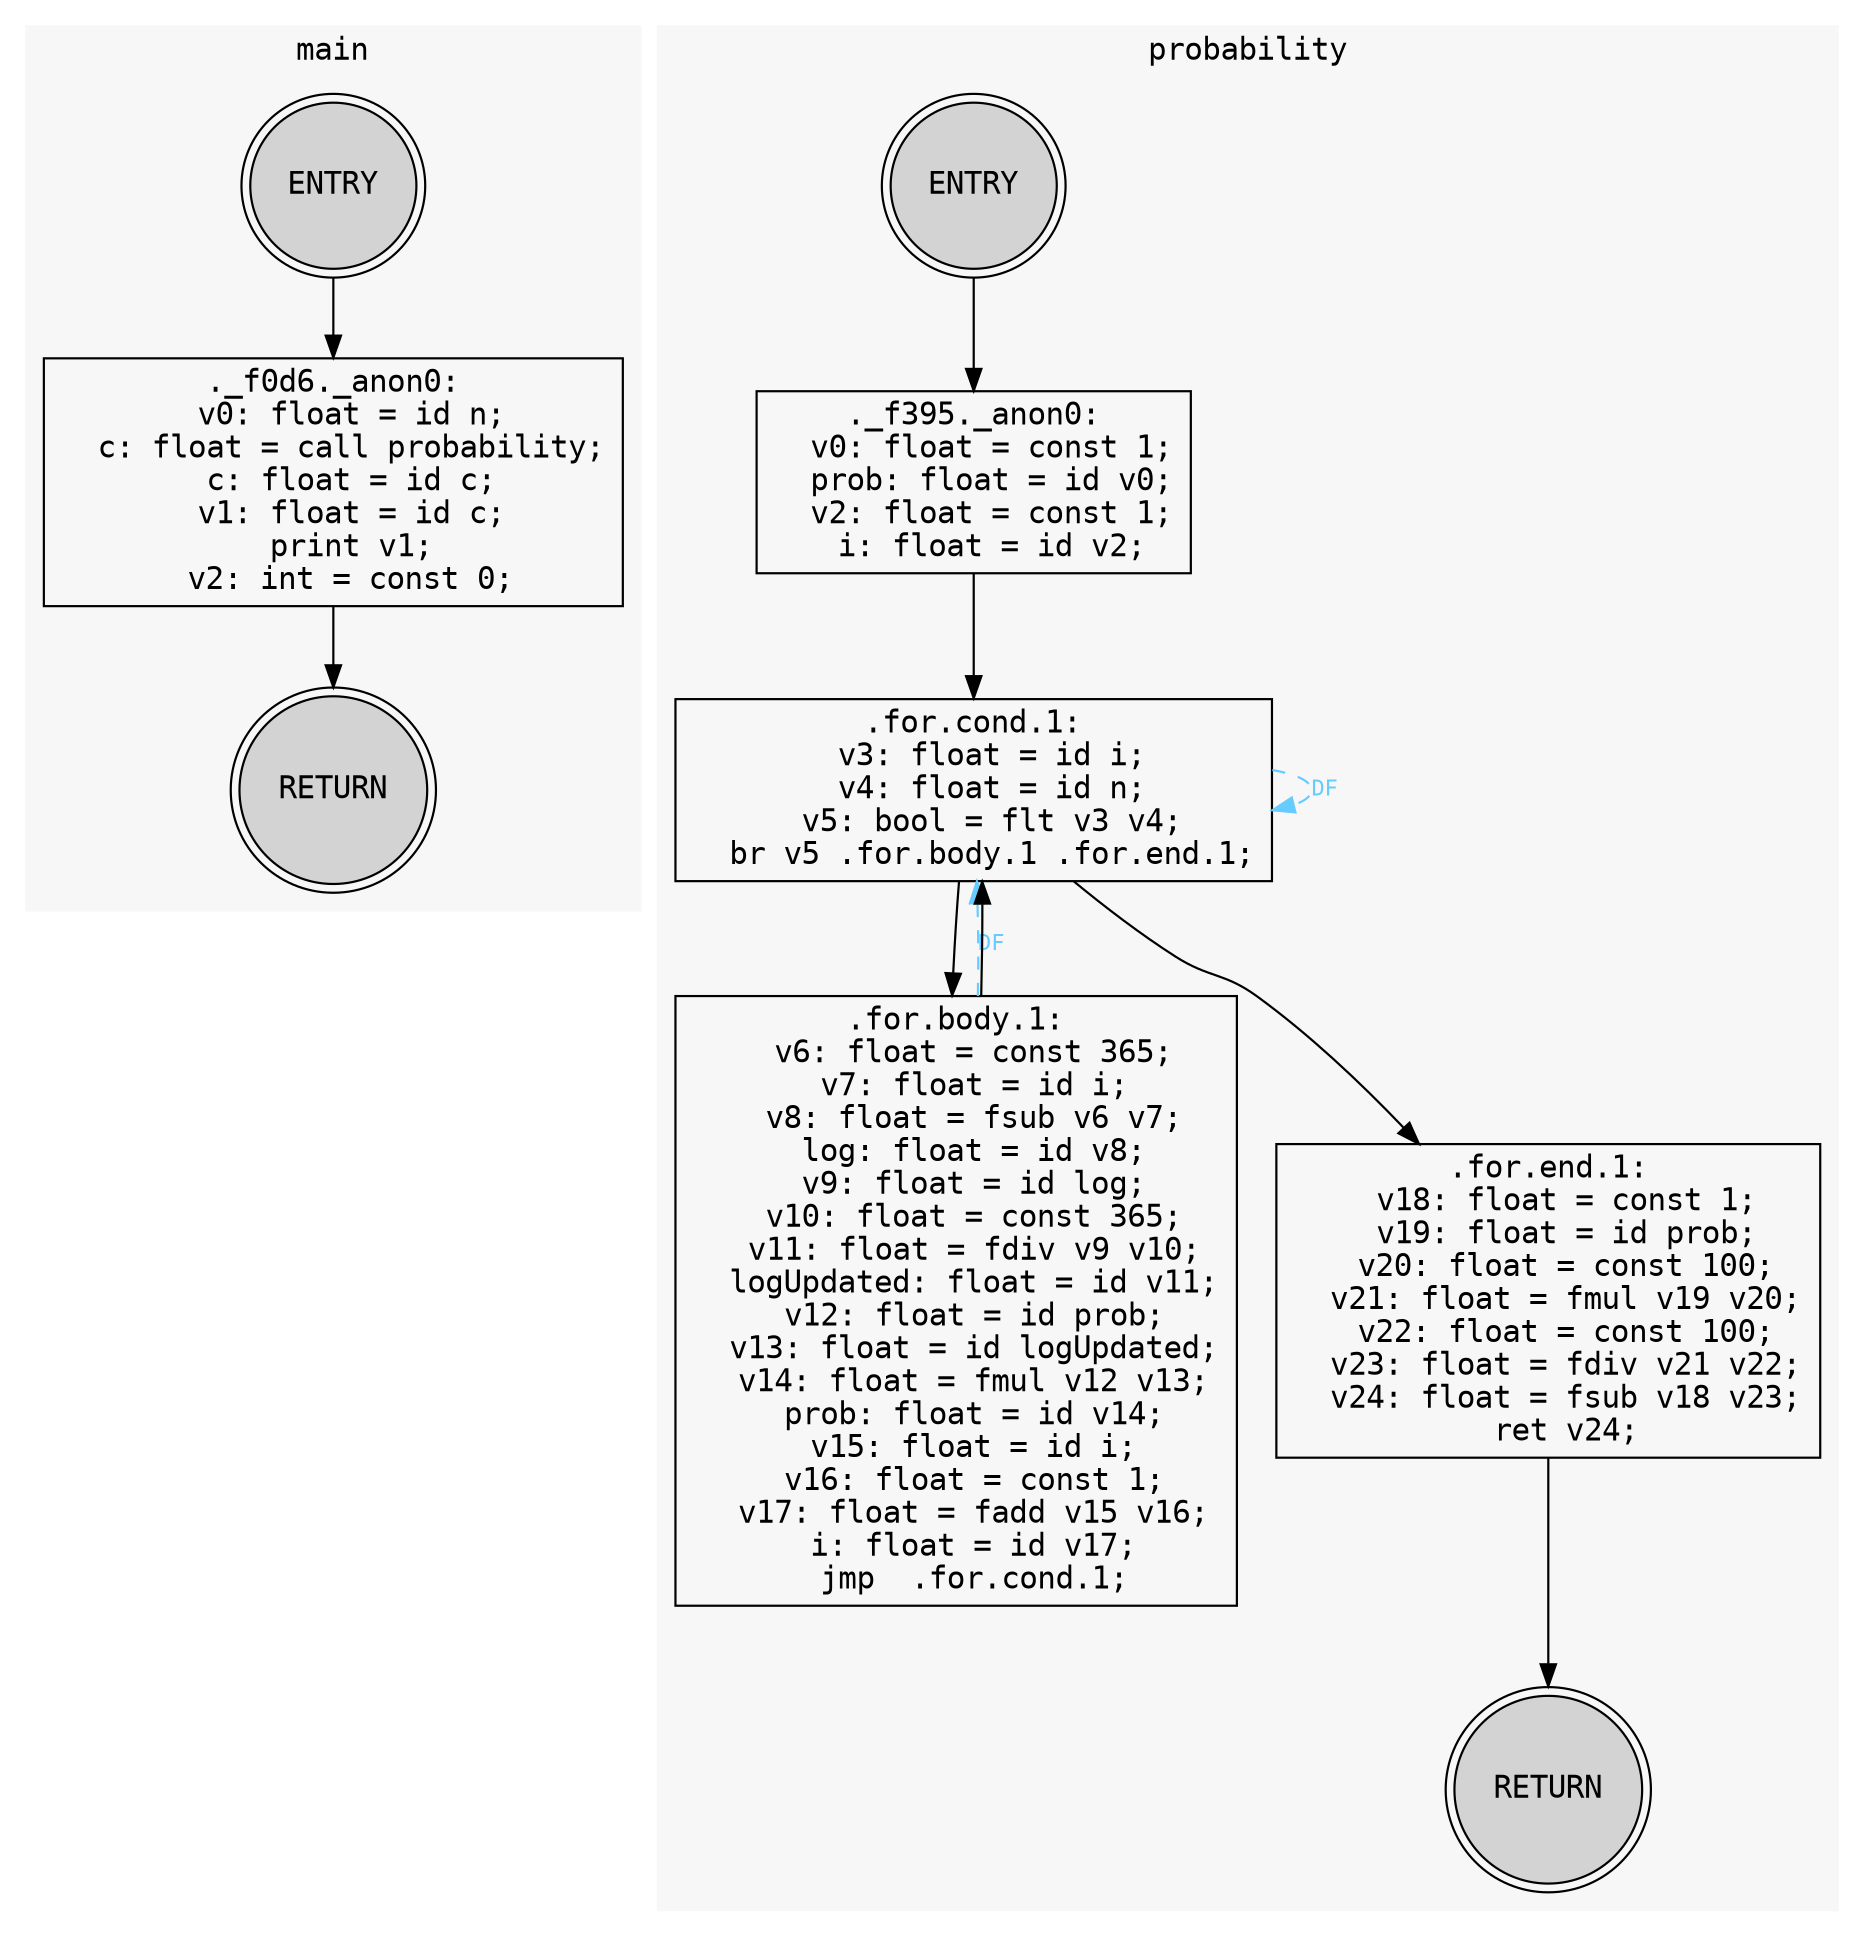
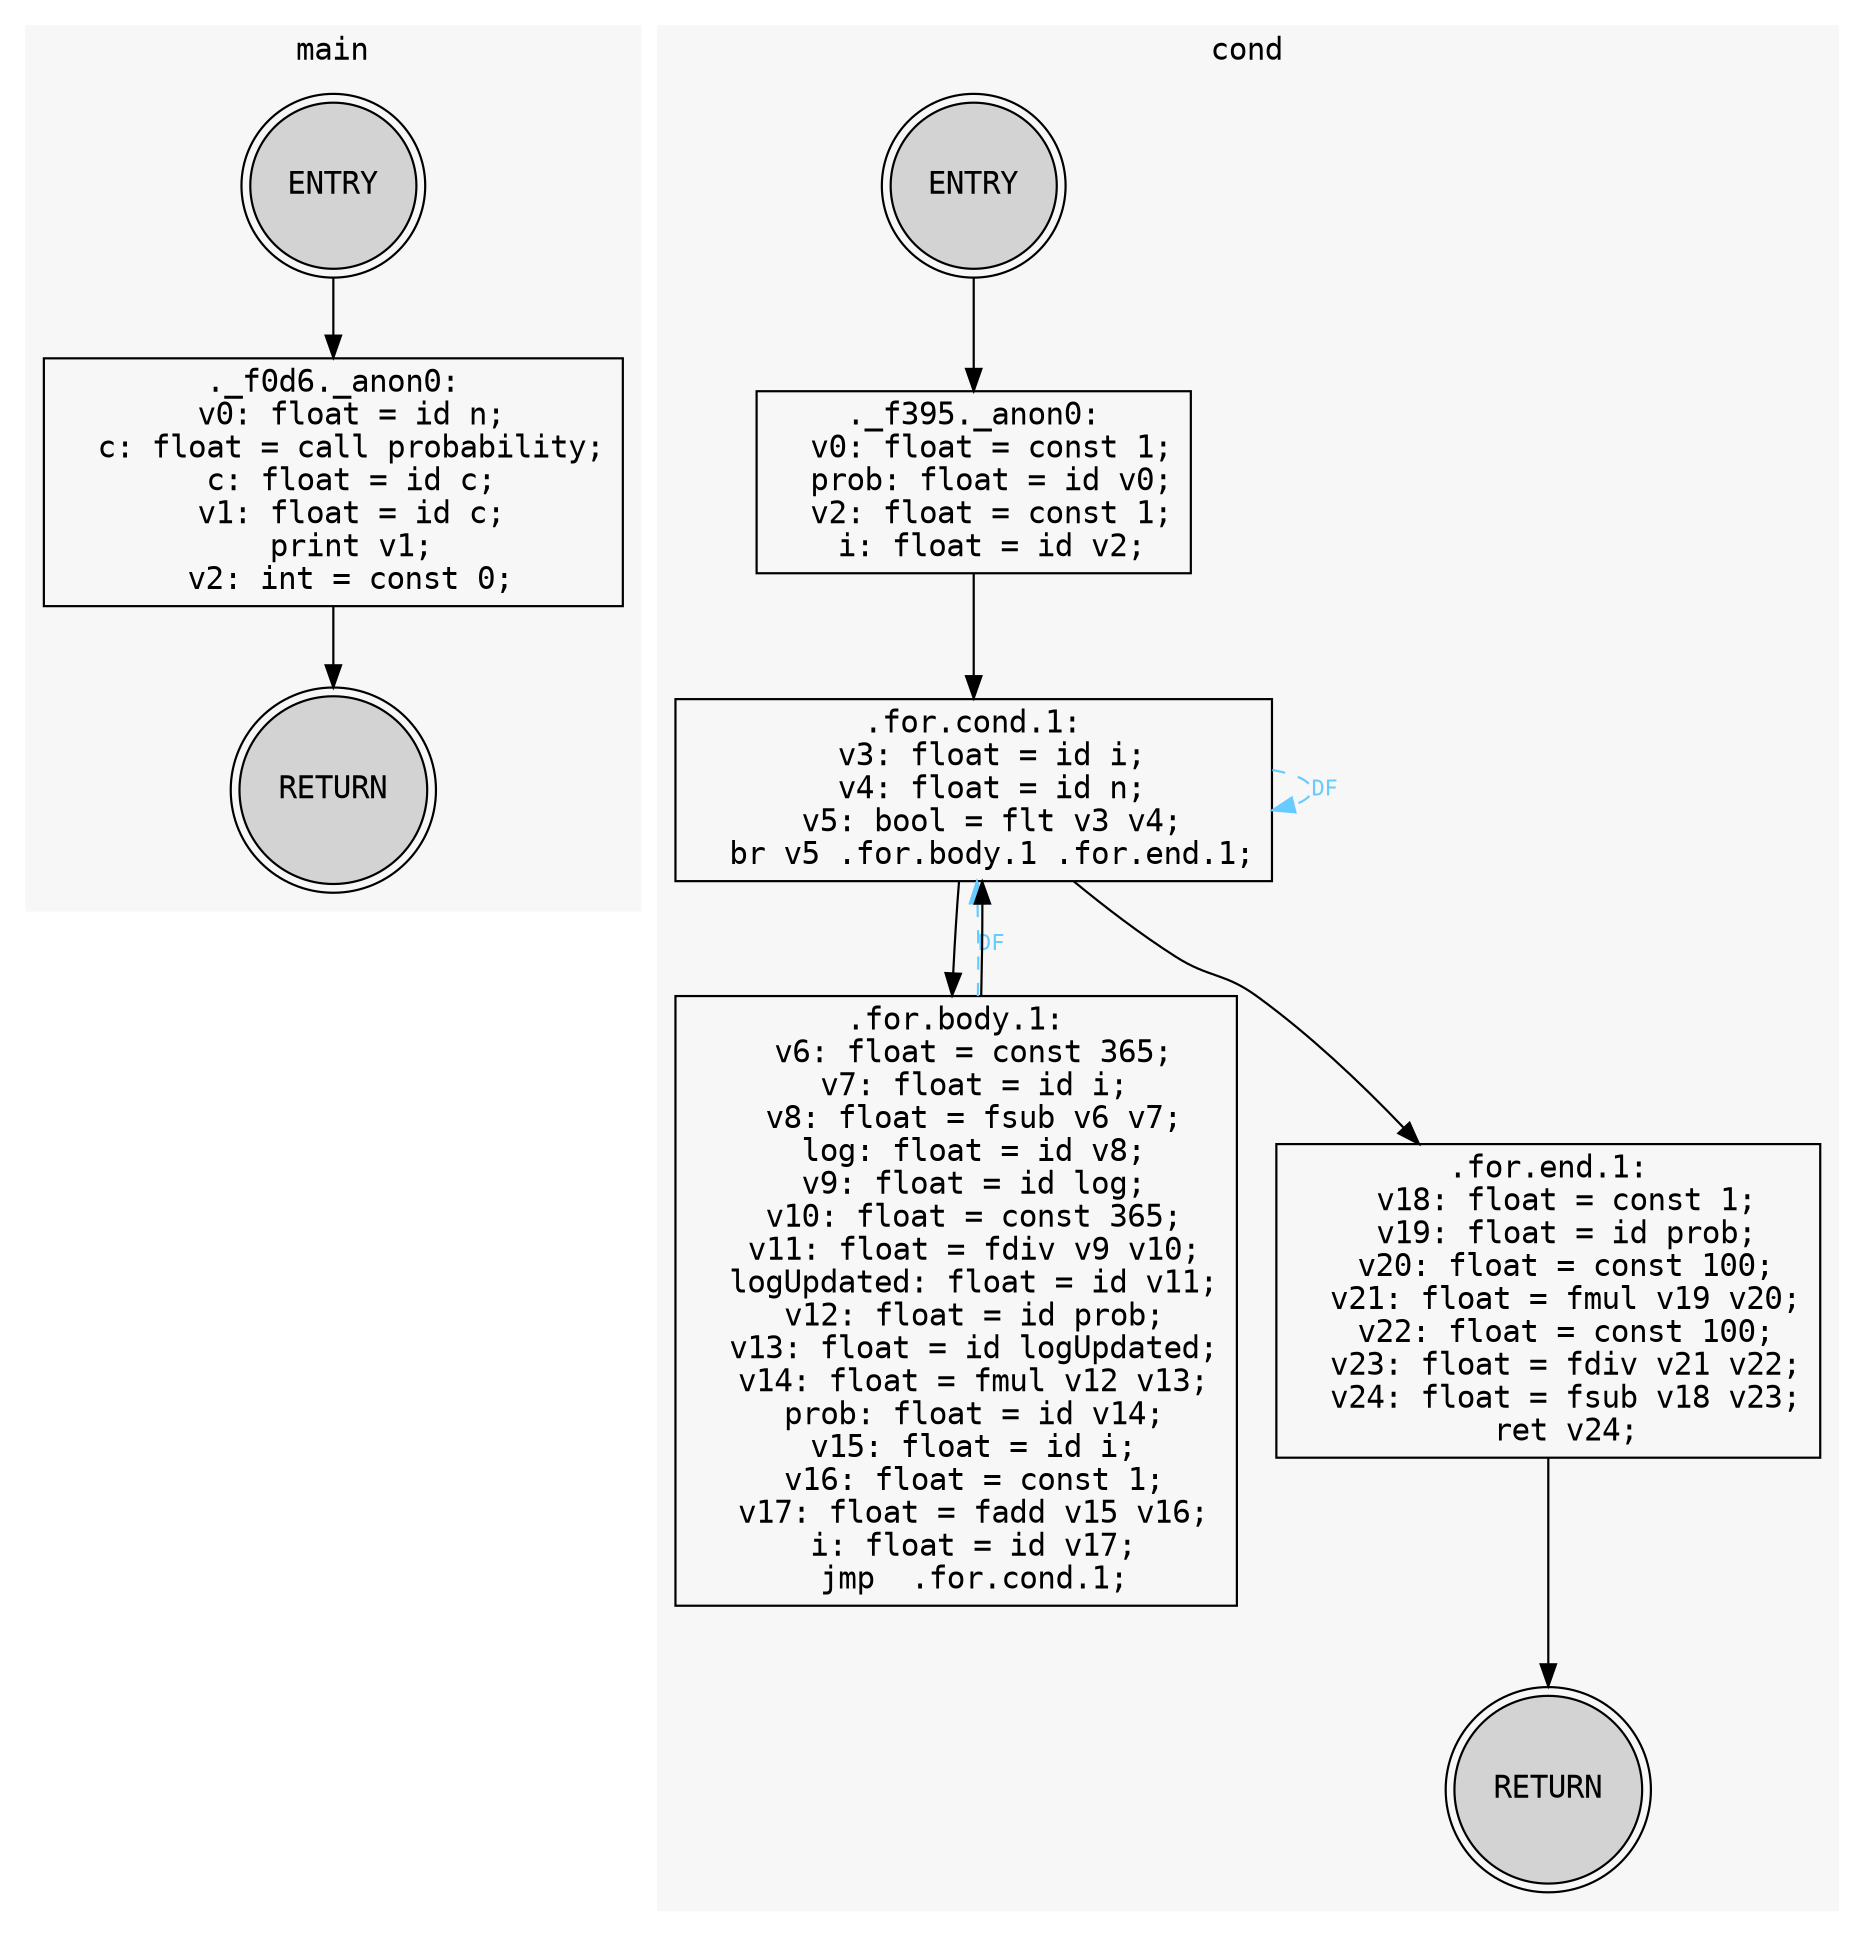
cluster "probability": label "probability" -> "cond"
